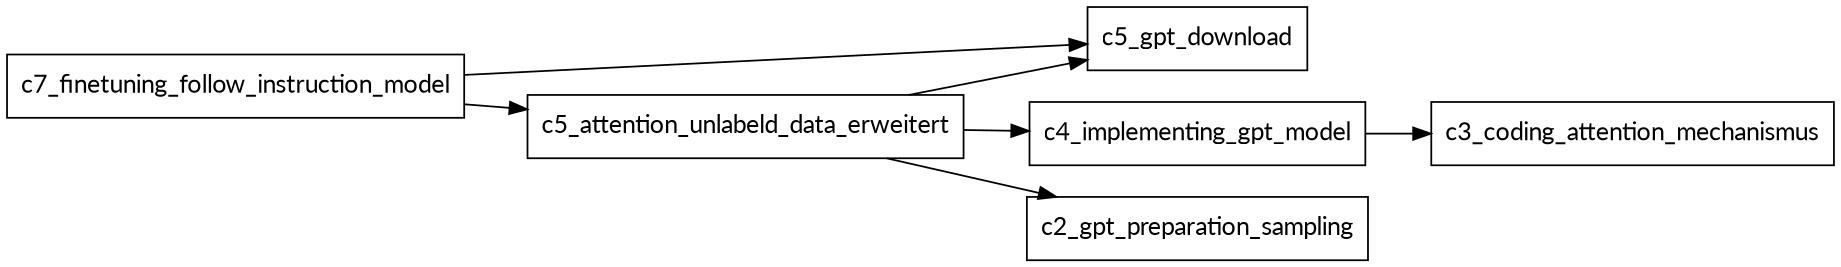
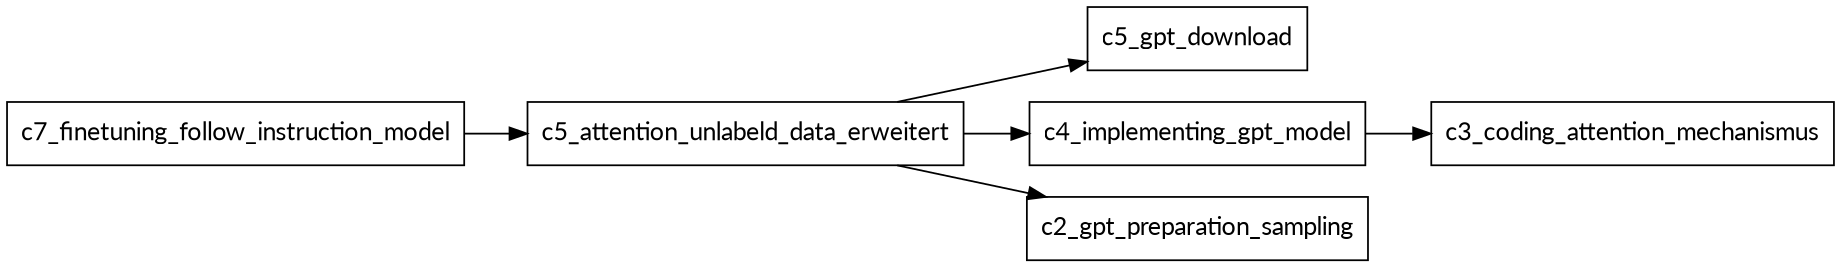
edge "c7_finetuning_follow_instruction_model" -> "c5_gpt_download": removed
